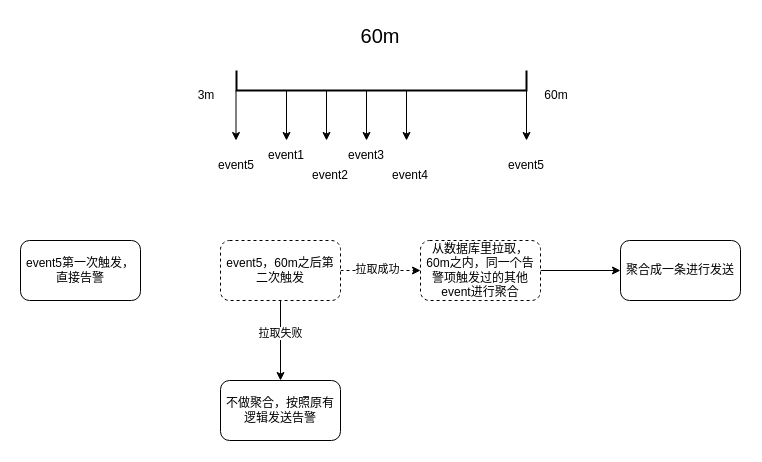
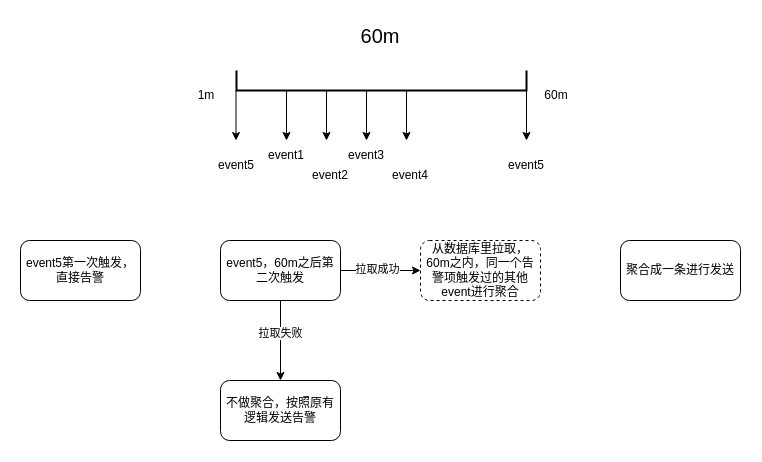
node "3m": label "3m" -> "1m"
node "event5，60m之后第二次触发": style dashed -> solid
edge "event5，60m之后第二次触发" -> "从数据库里拉取，60m之内，同一个告警项触发过的其他event进行聚合": style dashed -> solid
edge "从数据库里拉取，60m之内，同一个告警项触发过的其他event进行聚合" -> "聚合成一条进行发送": removed
